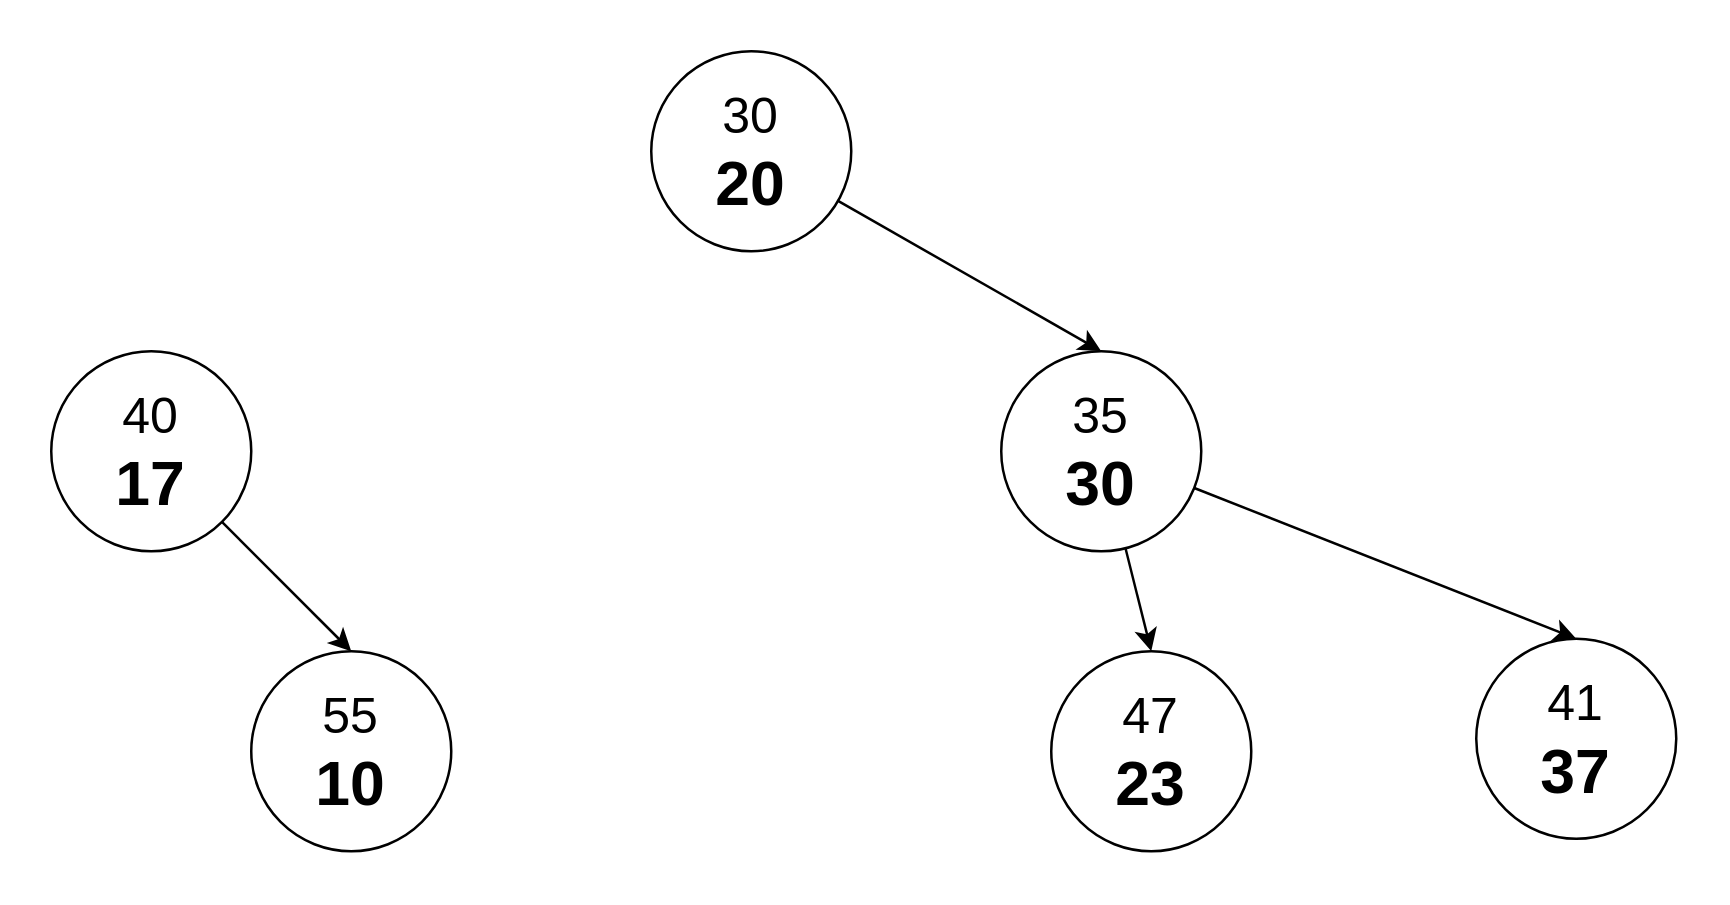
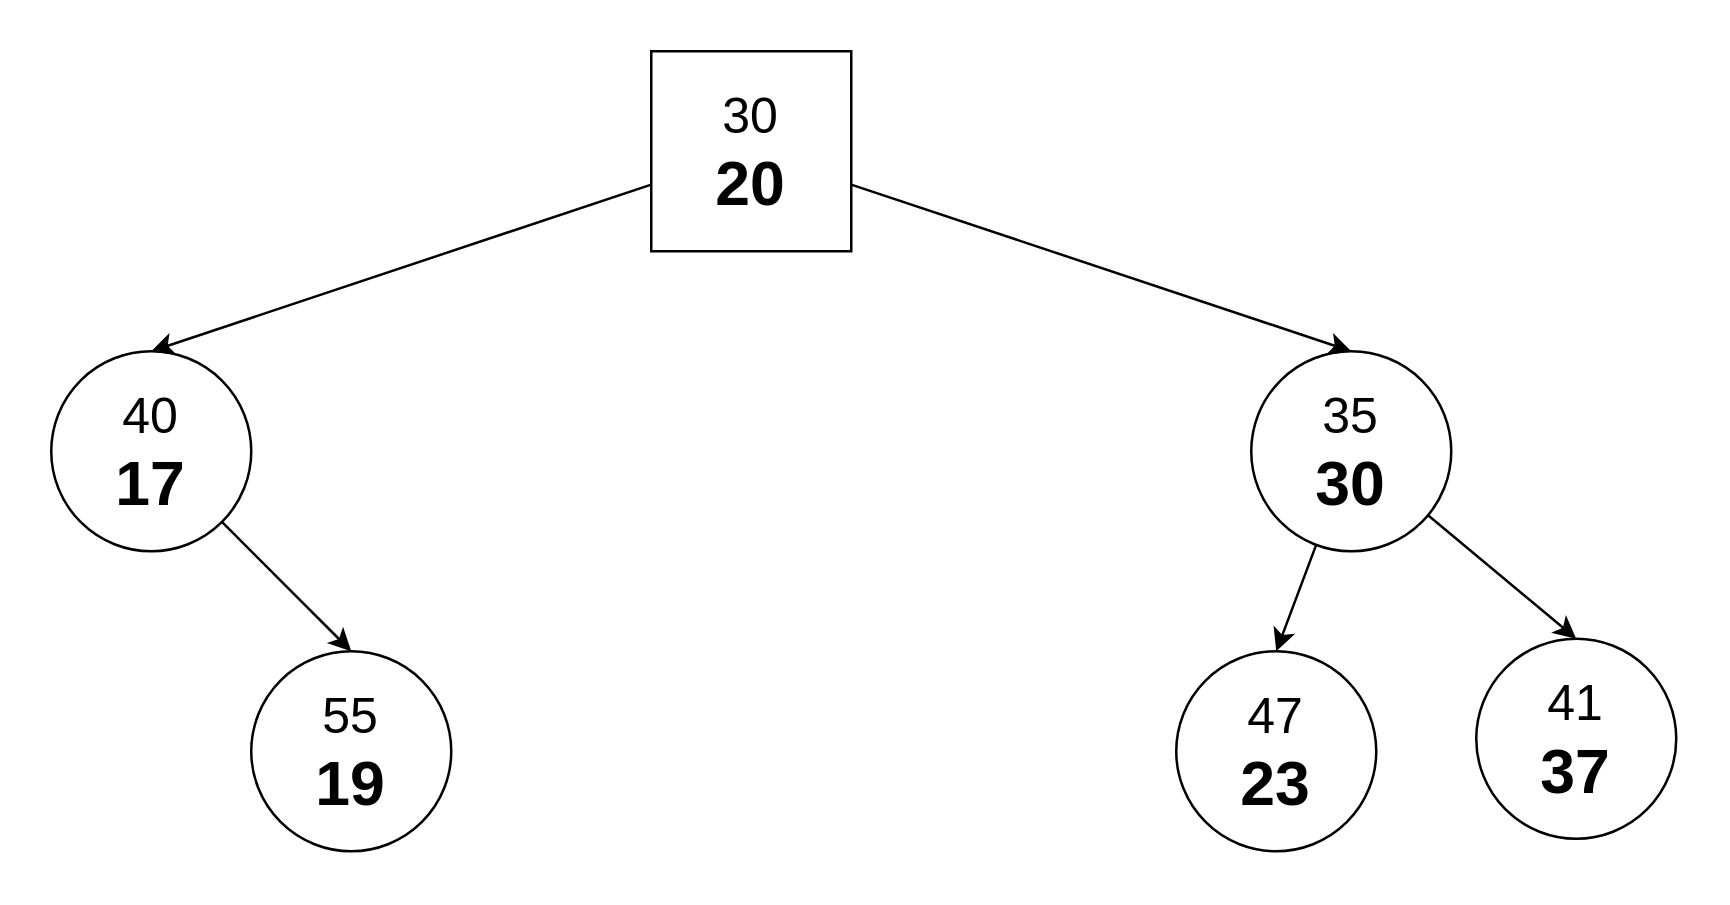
node "30 20": shape ellipse -> rectangle
edge "30 20" -> "40 17": added
node "35 30": moved (1101, 451) -> (1351, 451)
node "55 10": label "55 10" -> "55 19"
node "47 23": moved (1151, 751) -> (1276, 751)
